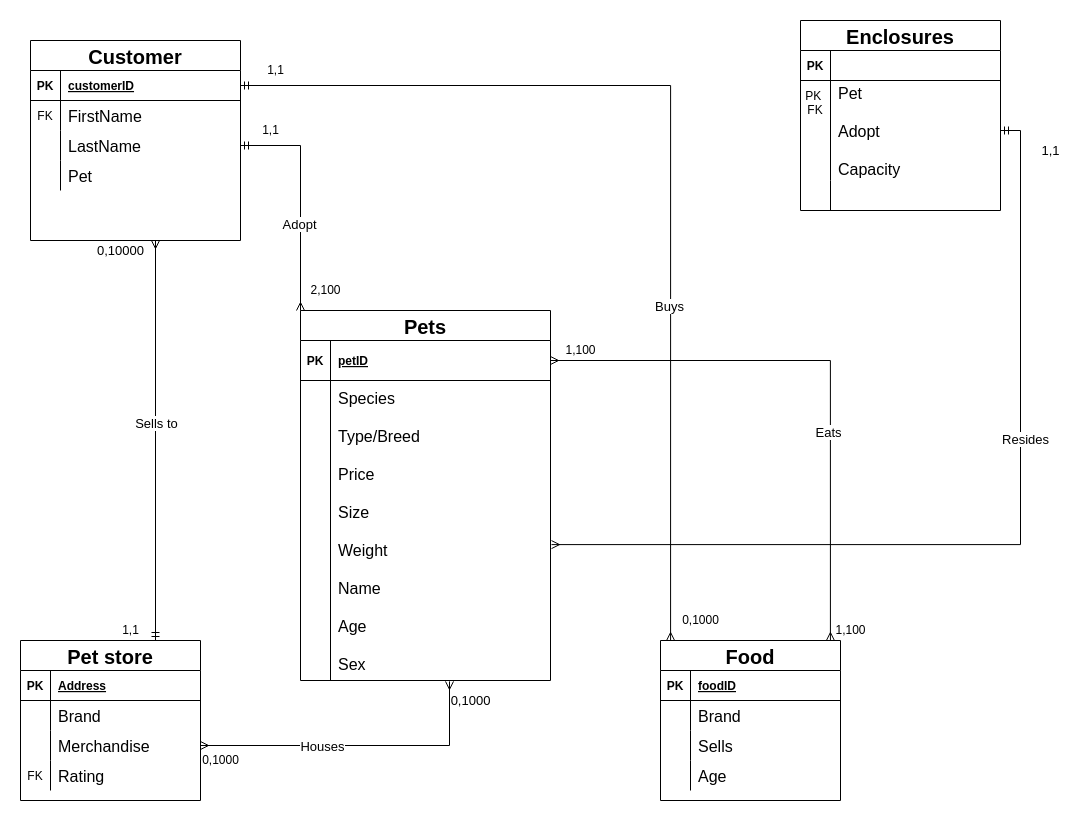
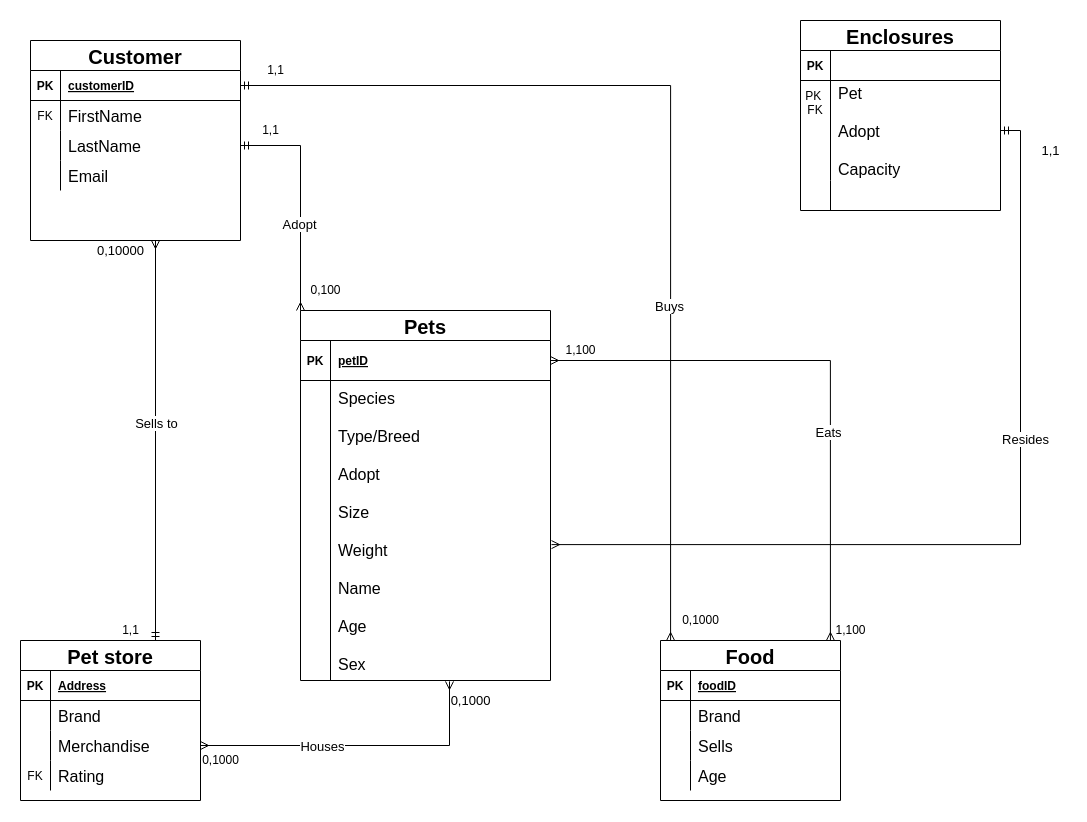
node "Pet": label "Pet" -> "Email"
node "2,100": label "2,100" -> "0,100"
node "Species Type/Breed Price Size Weight Name Age Sex": label "Species Type/Breed Price Size Weight Name Age Sex" -> "Species Type/Breed Adopt Size Weight Name Age Sex"
